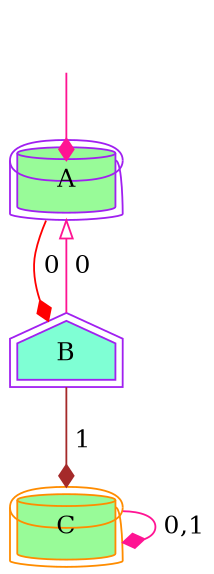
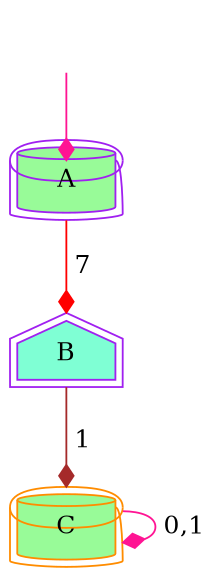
edge "A" -> "B": label " 0" -> " 7"
edge "B" -> "A": removed, label "0"
